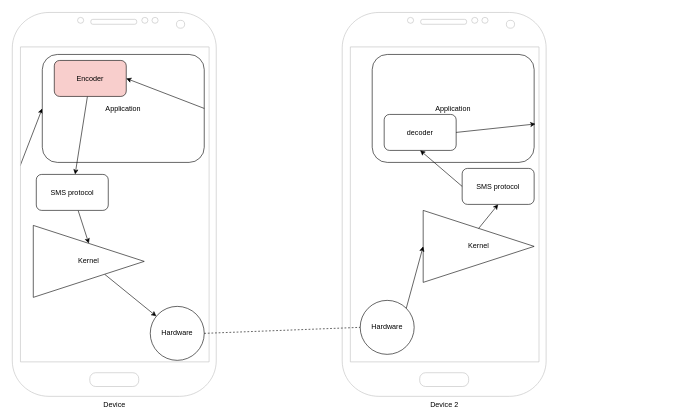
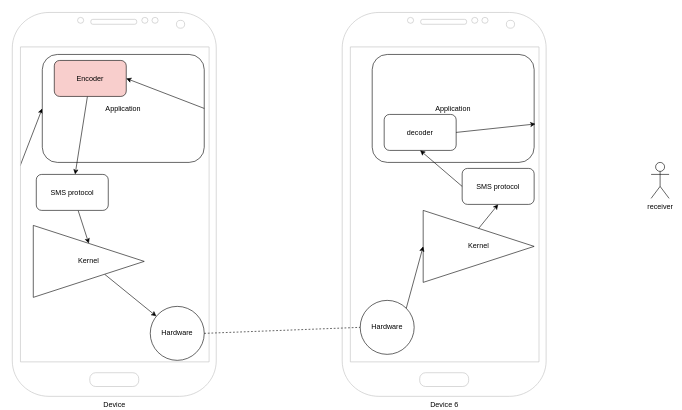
node "receiver": added
node "Device 2": label "Device 2" -> "Device 6"
